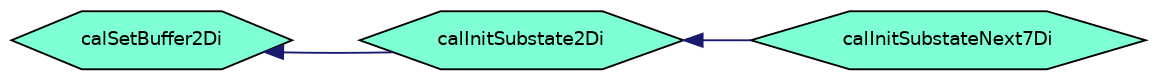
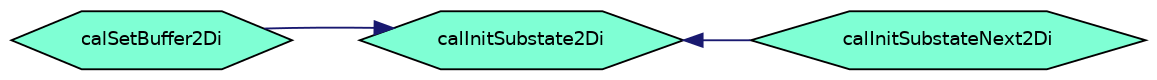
node "calInitSubstateNext7Di": label "calInitSubstateNext7Di" -> "calInitSubstateNext2Di"
edge "calInitSubstate2Di" -> "calSetBuffer2Di": reversed
